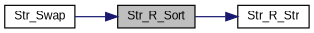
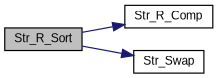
edge "Str_Swap" -> "Str_R_Sort": reversed
node "Str_R_Str": label "Str_R_Str" -> "Str_R_Comp"
